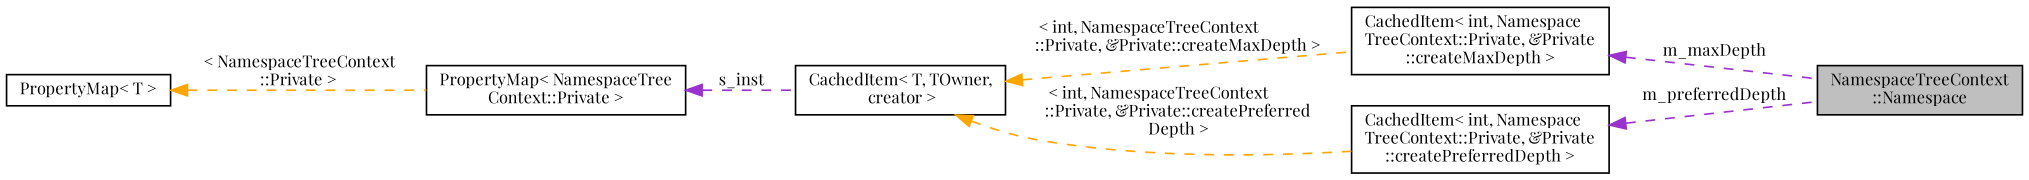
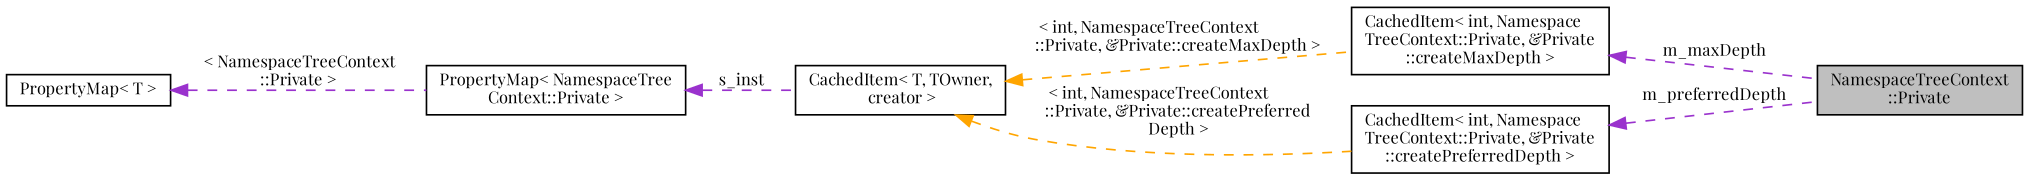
edge "PropertyMap< NamespaceTree Context::Private >" -> "PropertyMap< T >": color orange -> darkorchid3
node "NamespaceTreeContext ::Namespace": label "NamespaceTreeContext ::Namespace" -> "NamespaceTreeContext ::Private"
